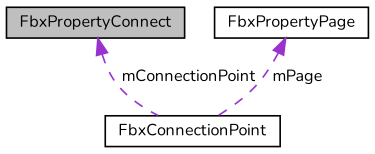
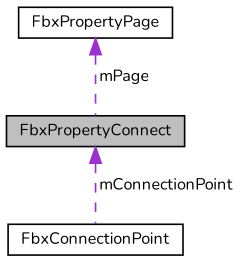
edge "FbxConnectionPoint" -> "FbxPropertyPage": now "FbxPropertyConnect" -> "FbxPropertyPage"
